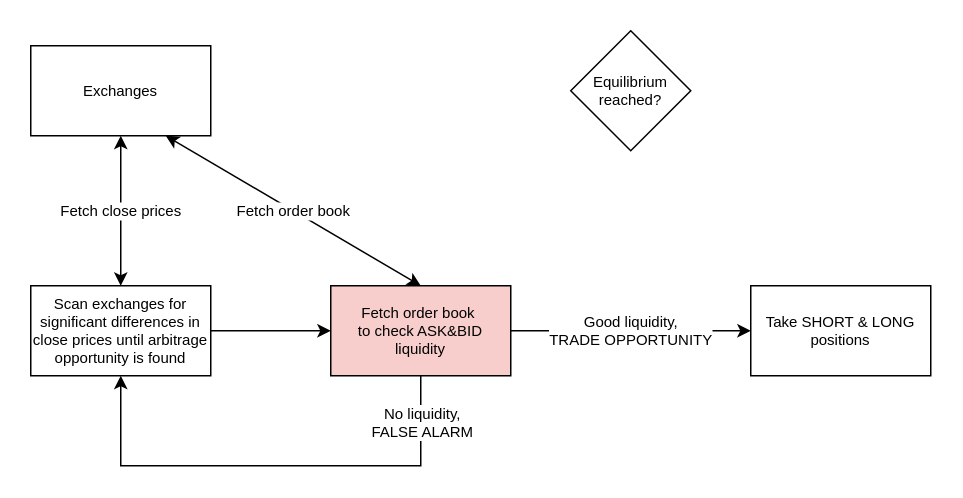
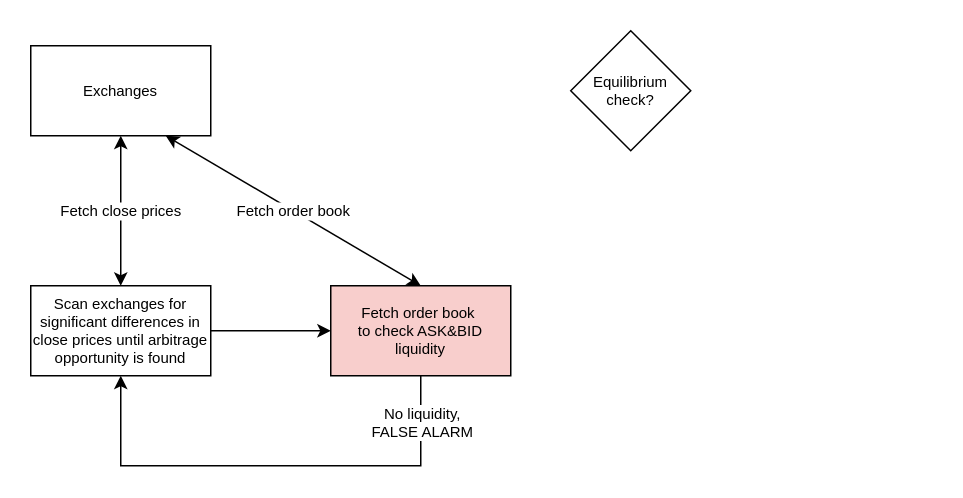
node "Equilibrium reached?": label "Equilibrium reached?" -> "Equilibrium check?"
edge "Fetch order book to check ASK&BID liquidity" -> "Take SHORT & LONG positions": removed, label "Good liquidity, TRADE OPPORTUNITY"
node "Take SHORT & LONG positions": removed
